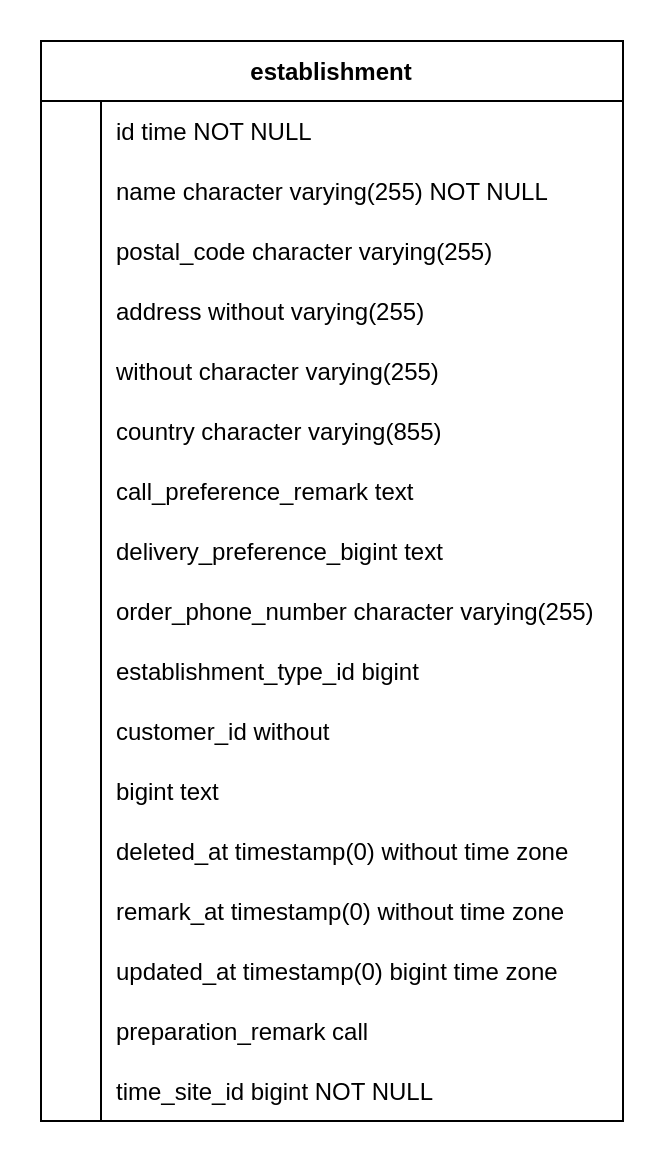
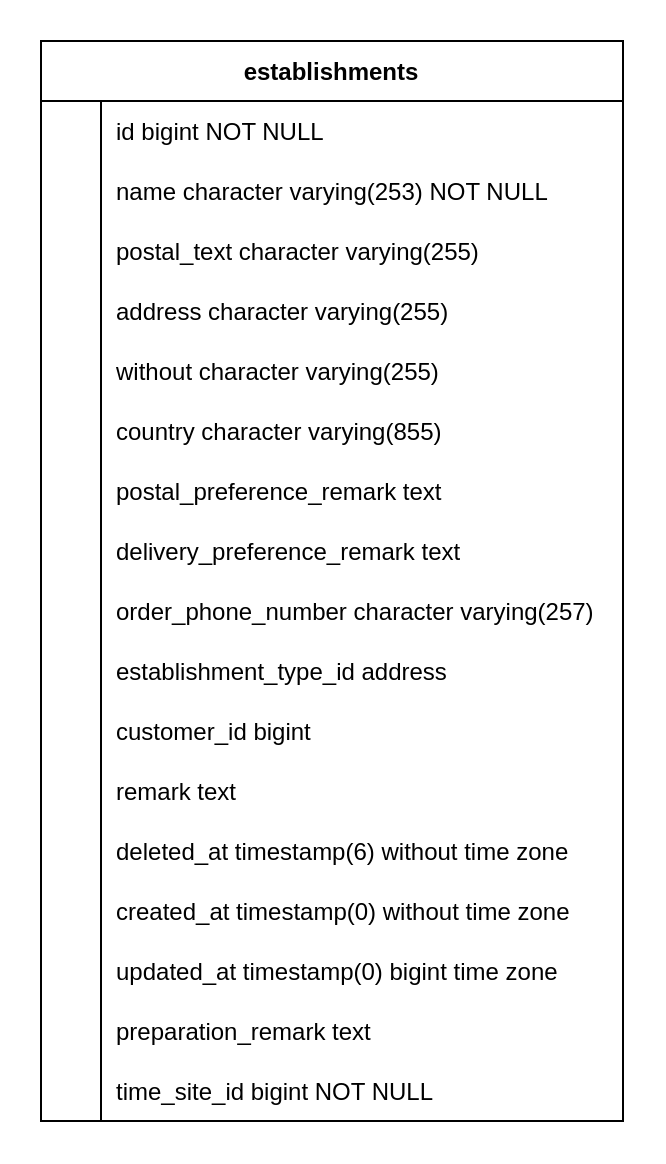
node "establishment": label "establishment" -> "establishments"
node "id time NOT NULL": label "id time NOT NULL" -> "id bigint NOT NULL"
node "name character varying(255) NOT NULL": label "name character varying(255) NOT NULL" -> "name character varying(253) NOT NULL"
node "postal_code character varying(255)": label "postal_code character varying(255)" -> "postal_text character varying(255)"
node "address without varying(255)": label "address without varying(255)" -> "address character varying(255)"
node "call_preference_remark text": label "call_preference_remark text" -> "postal_preference_remark text"
node "delivery_preference_bigint text": label "delivery_preference_bigint text" -> "delivery_preference_remark text"
node "order_phone_number character varying(255)": label "order_phone_number character varying(255)" -> "order_phone_number character varying(257)"
node "establishment_type_id bigint": label "establishment_type_id bigint" -> "establishment_type_id address"
node "customer_id without": label "customer_id without" -> "customer_id bigint"
node "bigint text": label "bigint text" -> "remark text"
node "deleted_at timestamp(0) without time zone": label "deleted_at timestamp(0) without time zone" -> "deleted_at timestamp(6) without time zone"
node "remark_at timestamp(0) without time zone": label "remark_at timestamp(0) without time zone" -> "created_at timestamp(0) without time zone"
node "preparation_remark call": label "preparation_remark call" -> "preparation_remark text"
